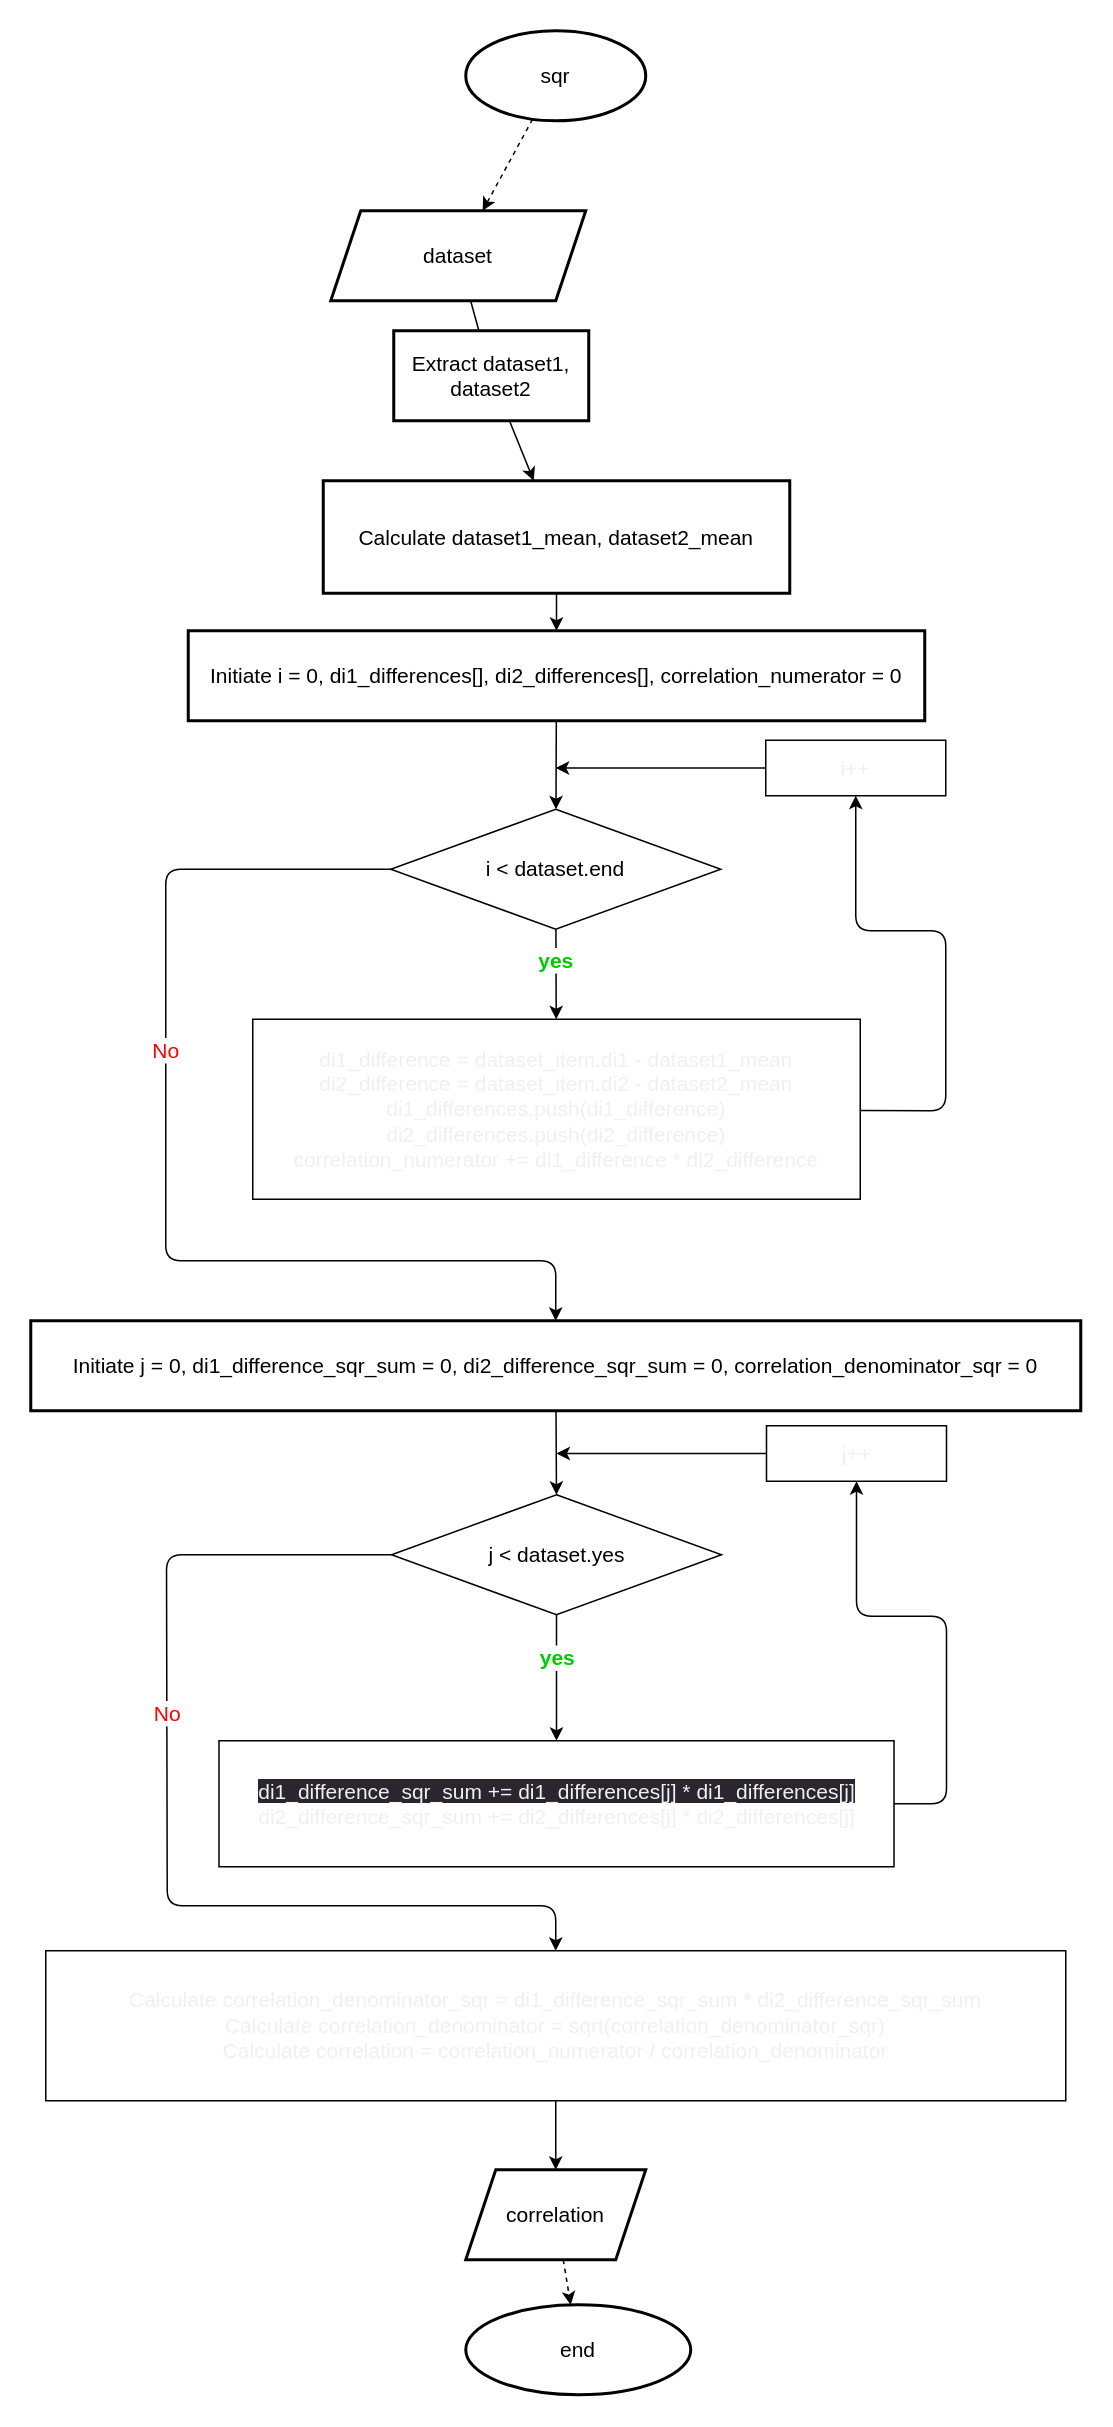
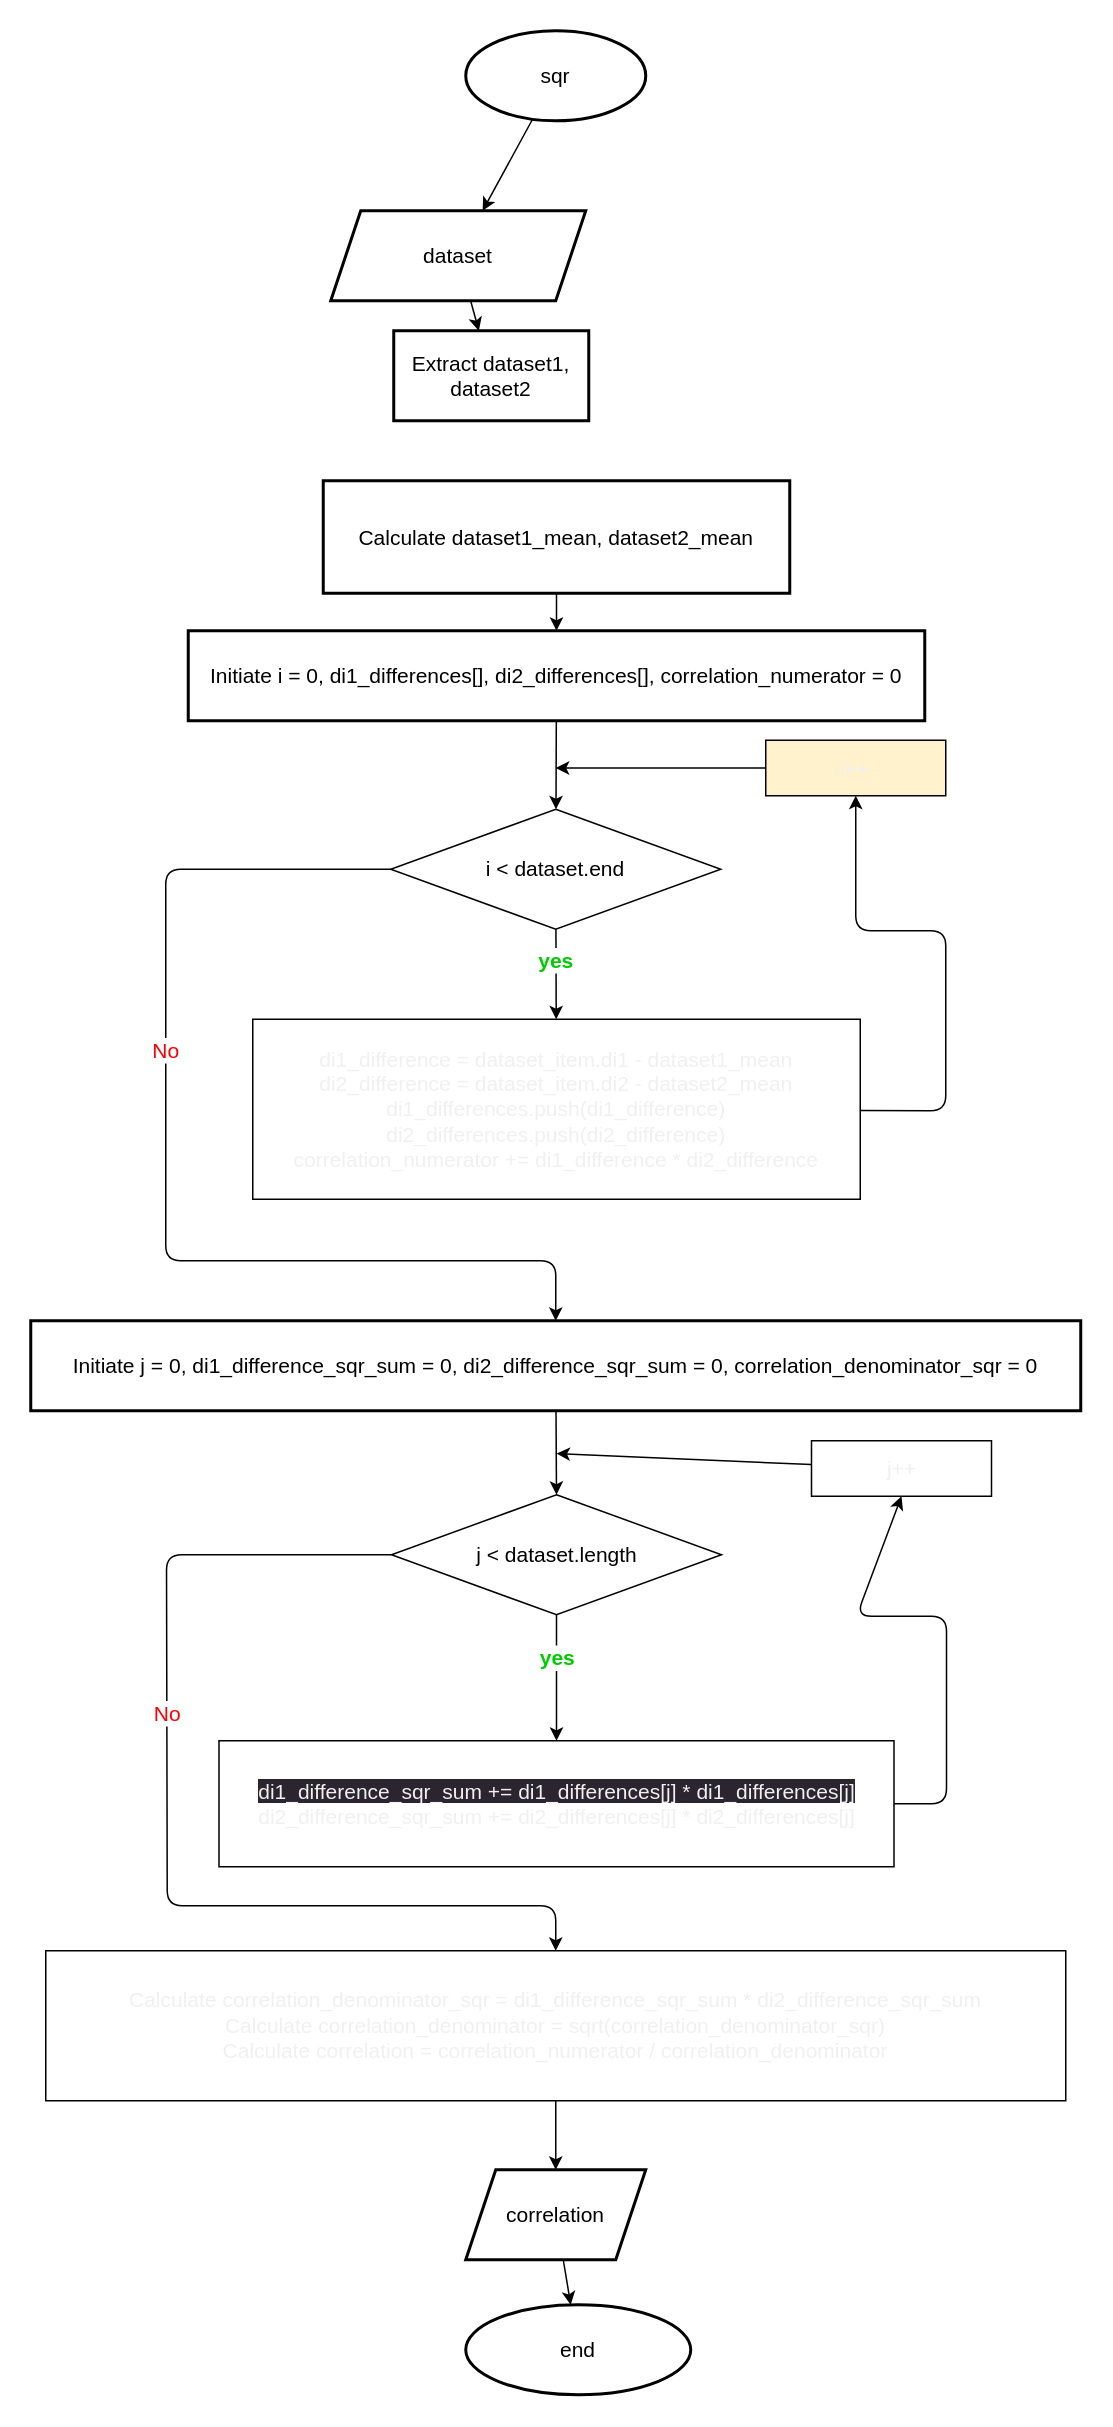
edge "sqr" -> "dataset": style dashed -> solid
edge "dataset" -- "Extract dataset1, dataset2": arrowhead none -> classic
edge "Extract dataset1, dataset2" -> "Calculate dataset1_mean, dataset2_mean": removed
node "i++": fillcolor #ffffff -> #fff2cc
node "j++": moved (857, 1454) -> (902, 1469)
node "j < dataset.yes": label "j < dataset.yes" -> "j < dataset.length"
edge "correlation" -> "end": style dashed -> solid
